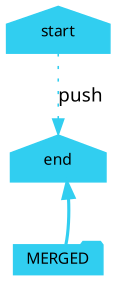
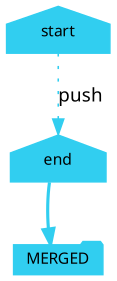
edge "MERGED" -> "end": reversed
